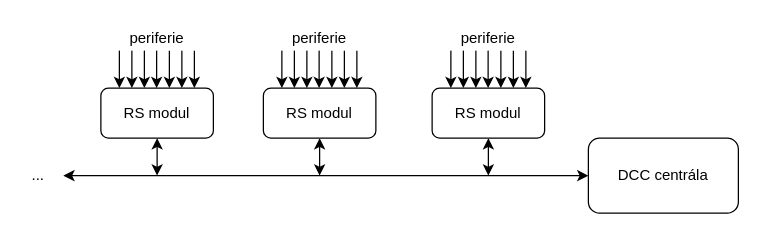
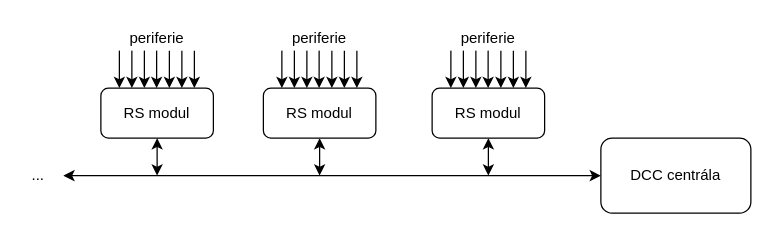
node "DCC centrála": moved (663, 176) -> (676, 176)
